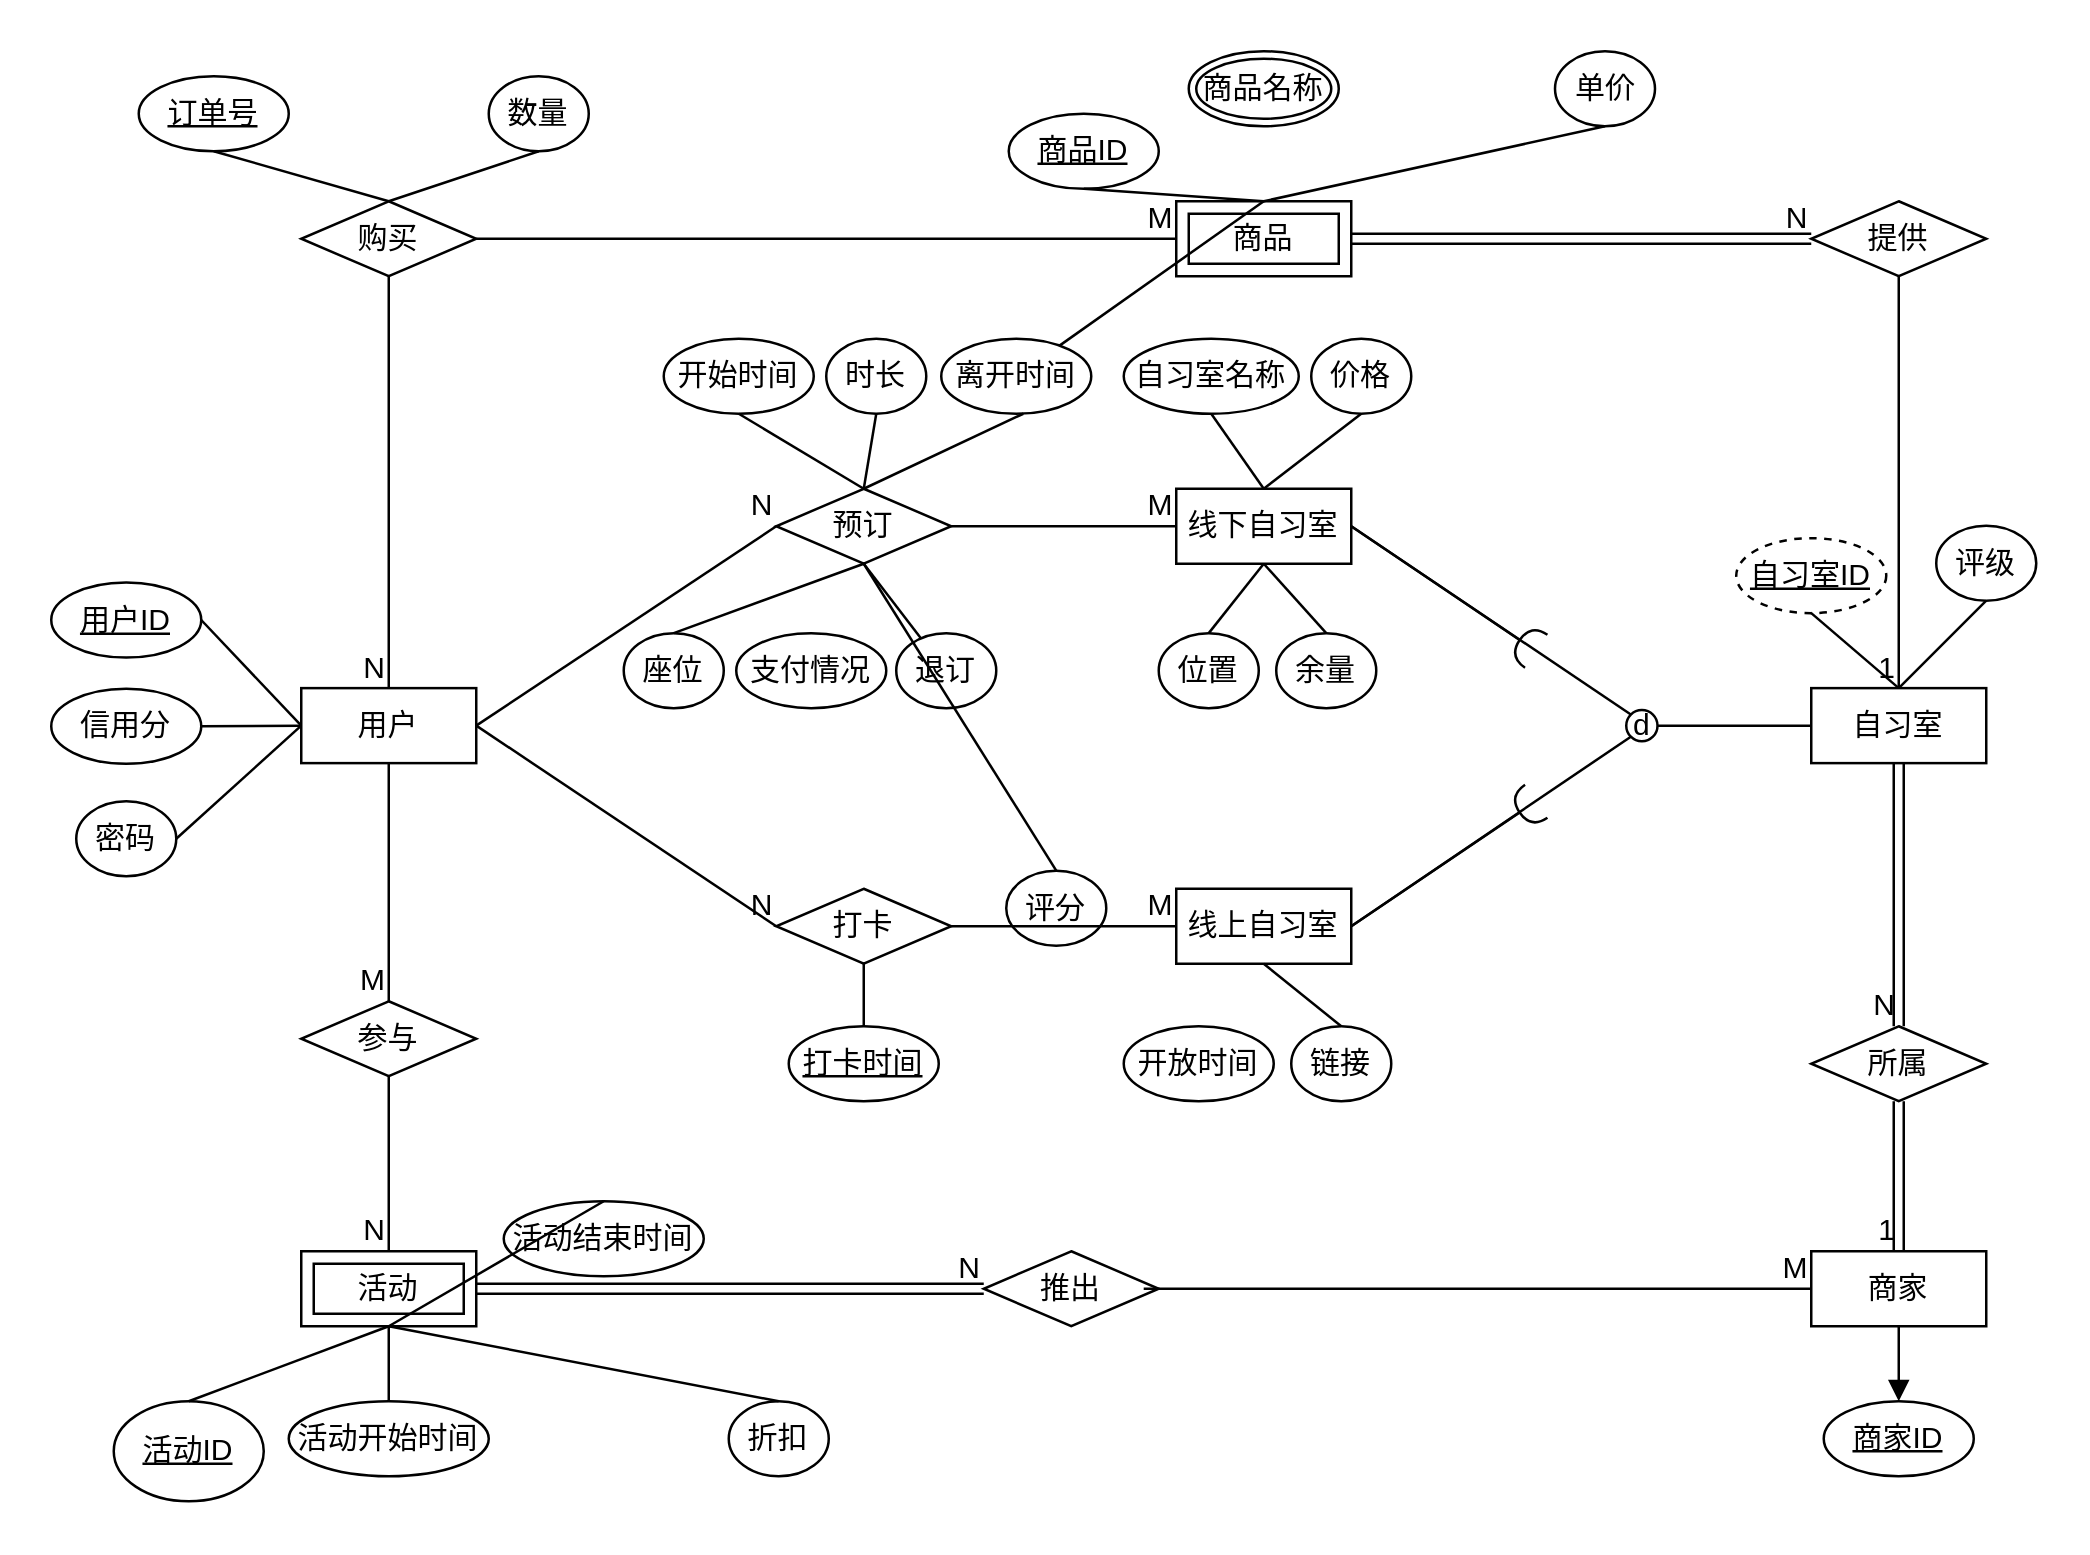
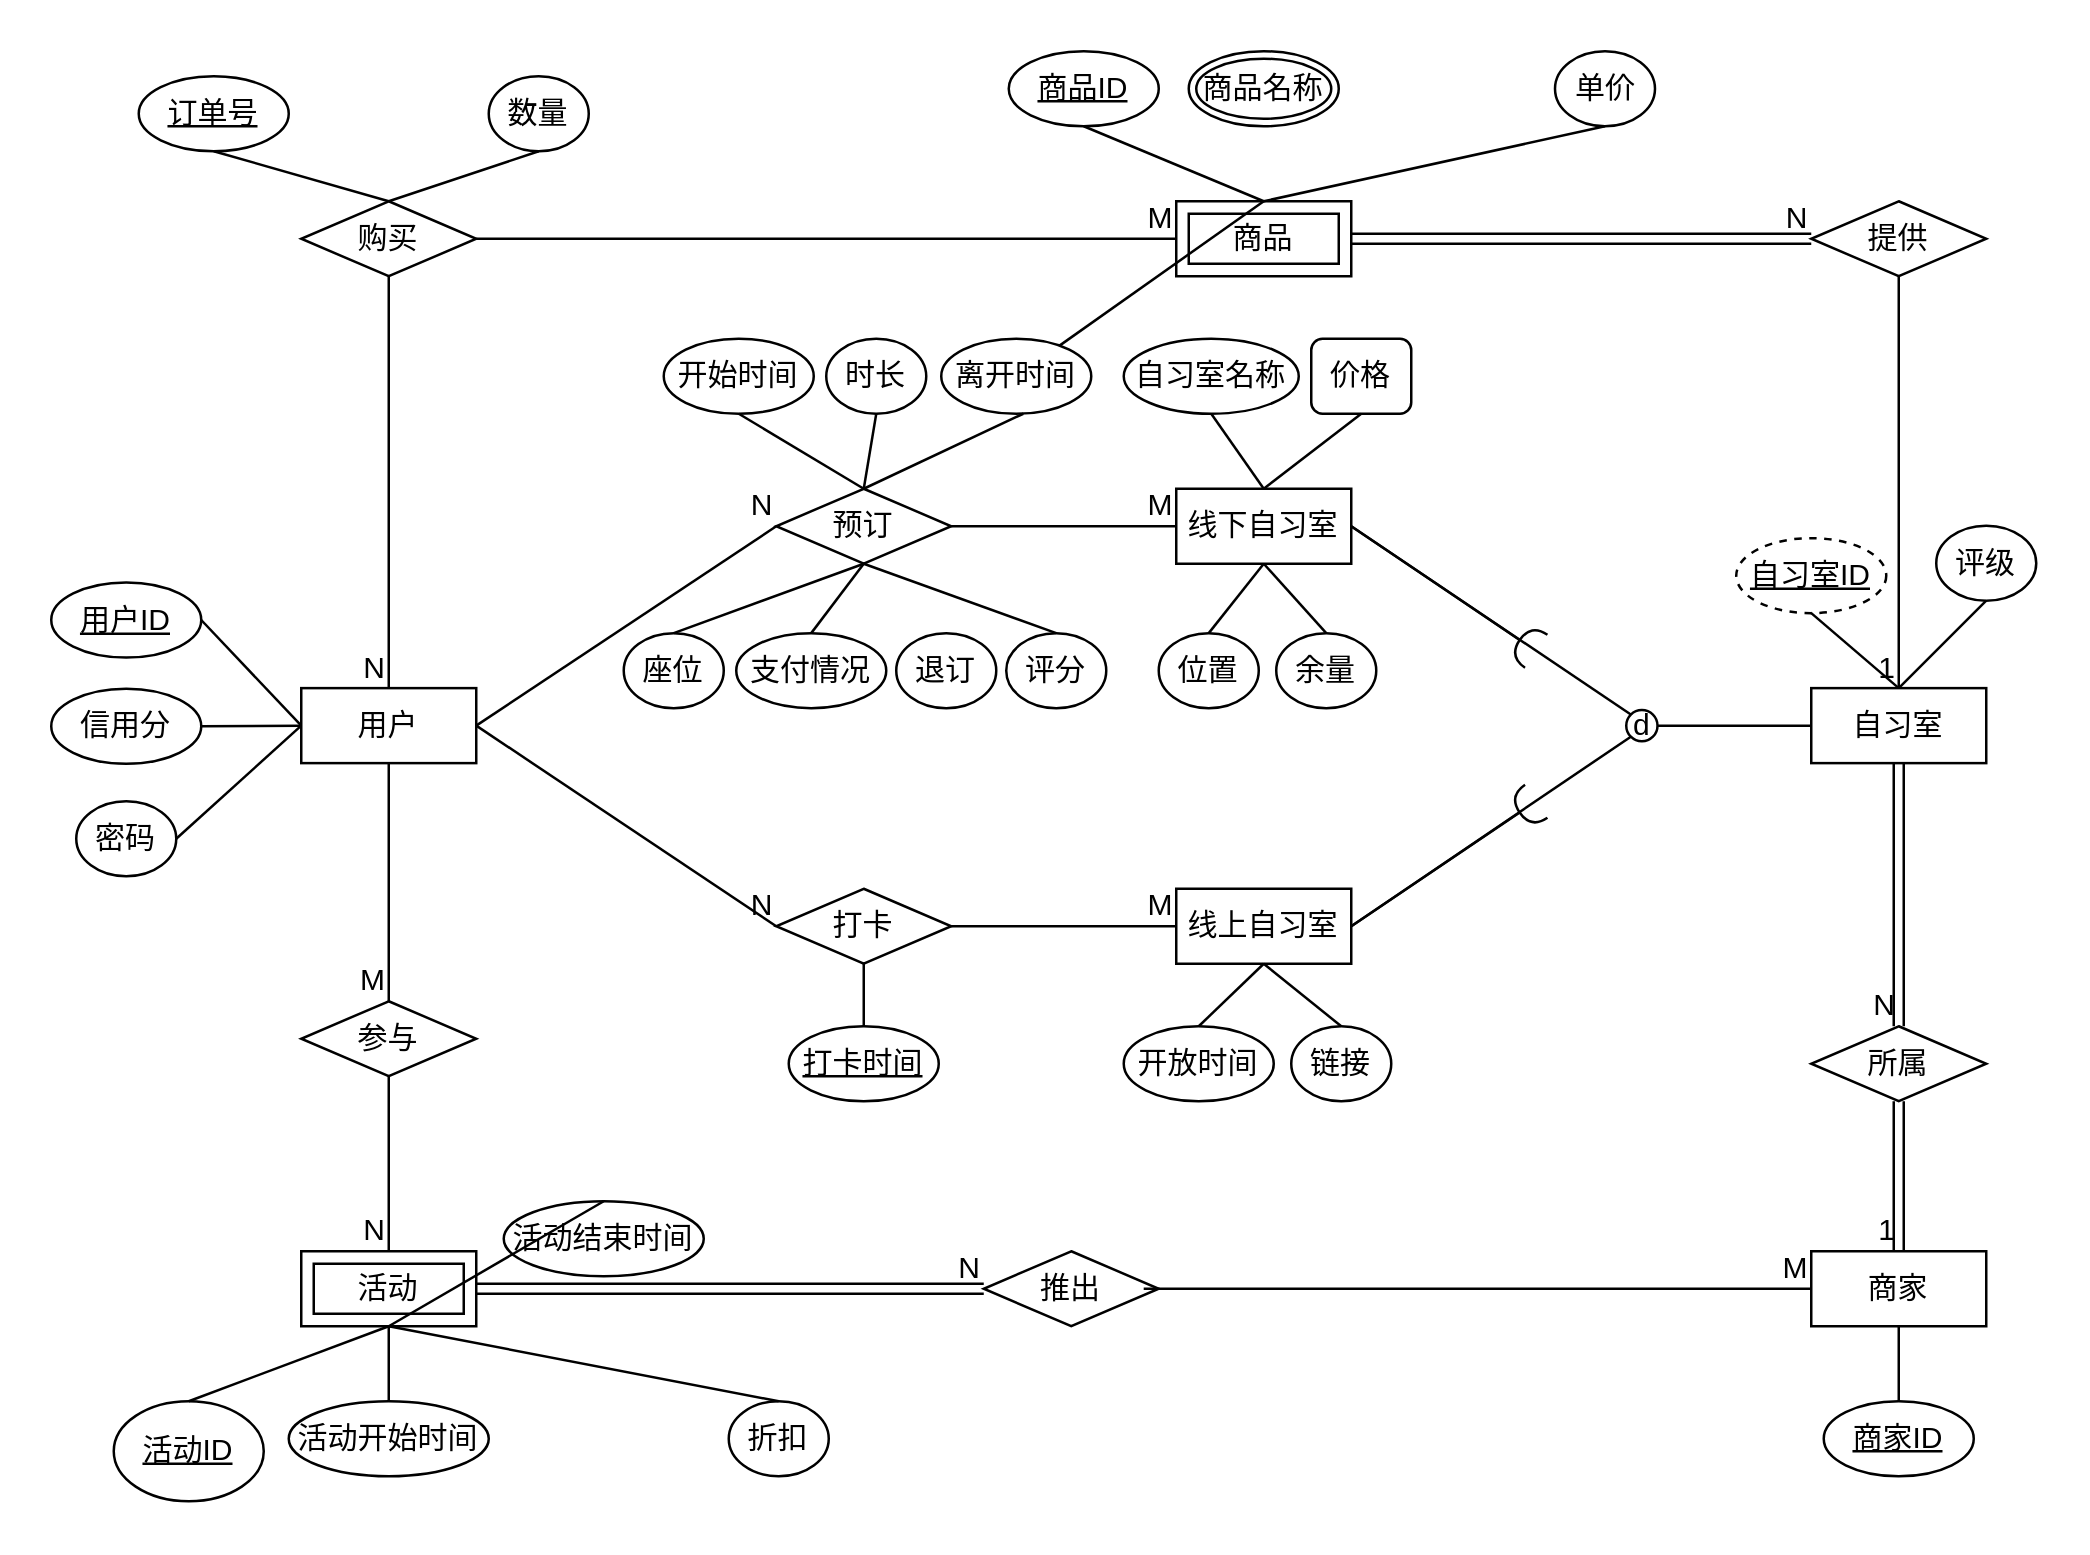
node "商品ID": moved (1084, 151) -> (1084, 89)
node "价格": shape ellipse -> rounded rectangle
edge "预订" -- "退订": now "预订" -- "支付情况"
node "评分": moved (1056, 908) -> (1056, 671)
edge "线上自习室" -- "开放时间": added
edge "商家" -> "商家ID": arrowhead block -> none
